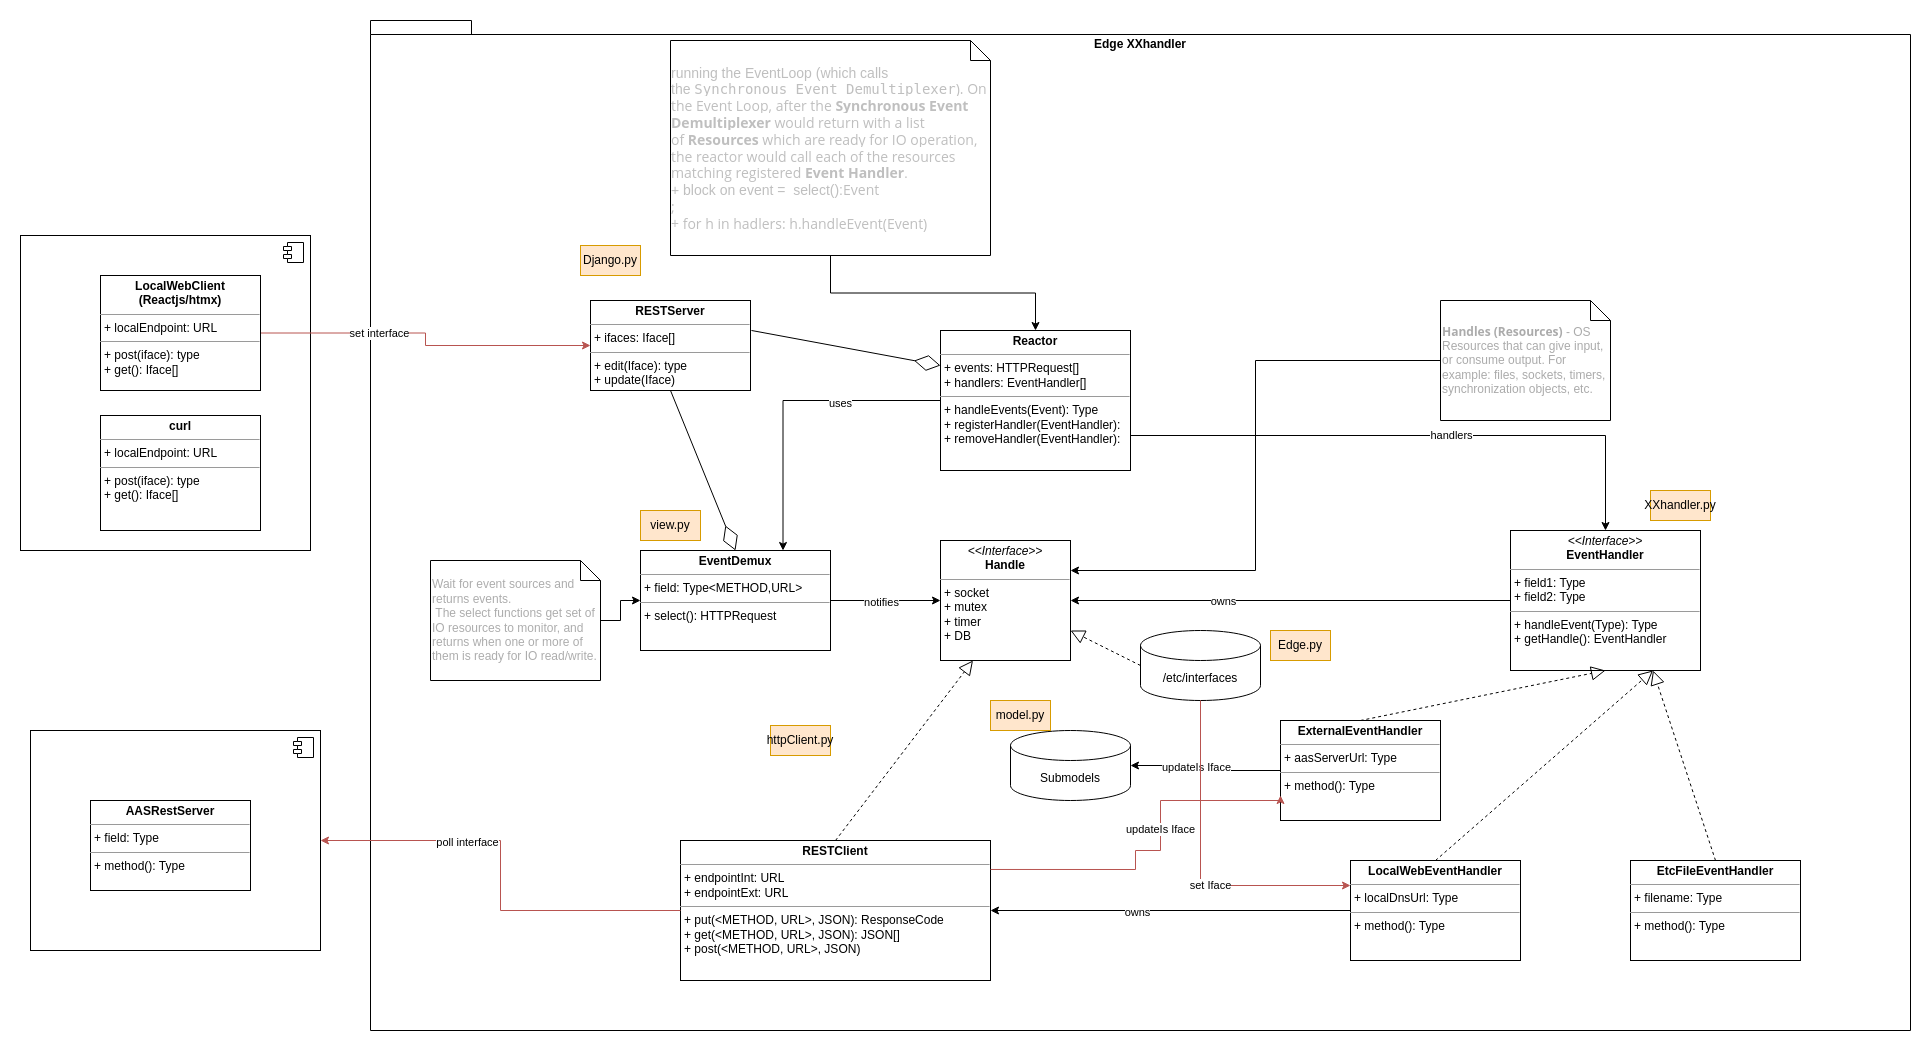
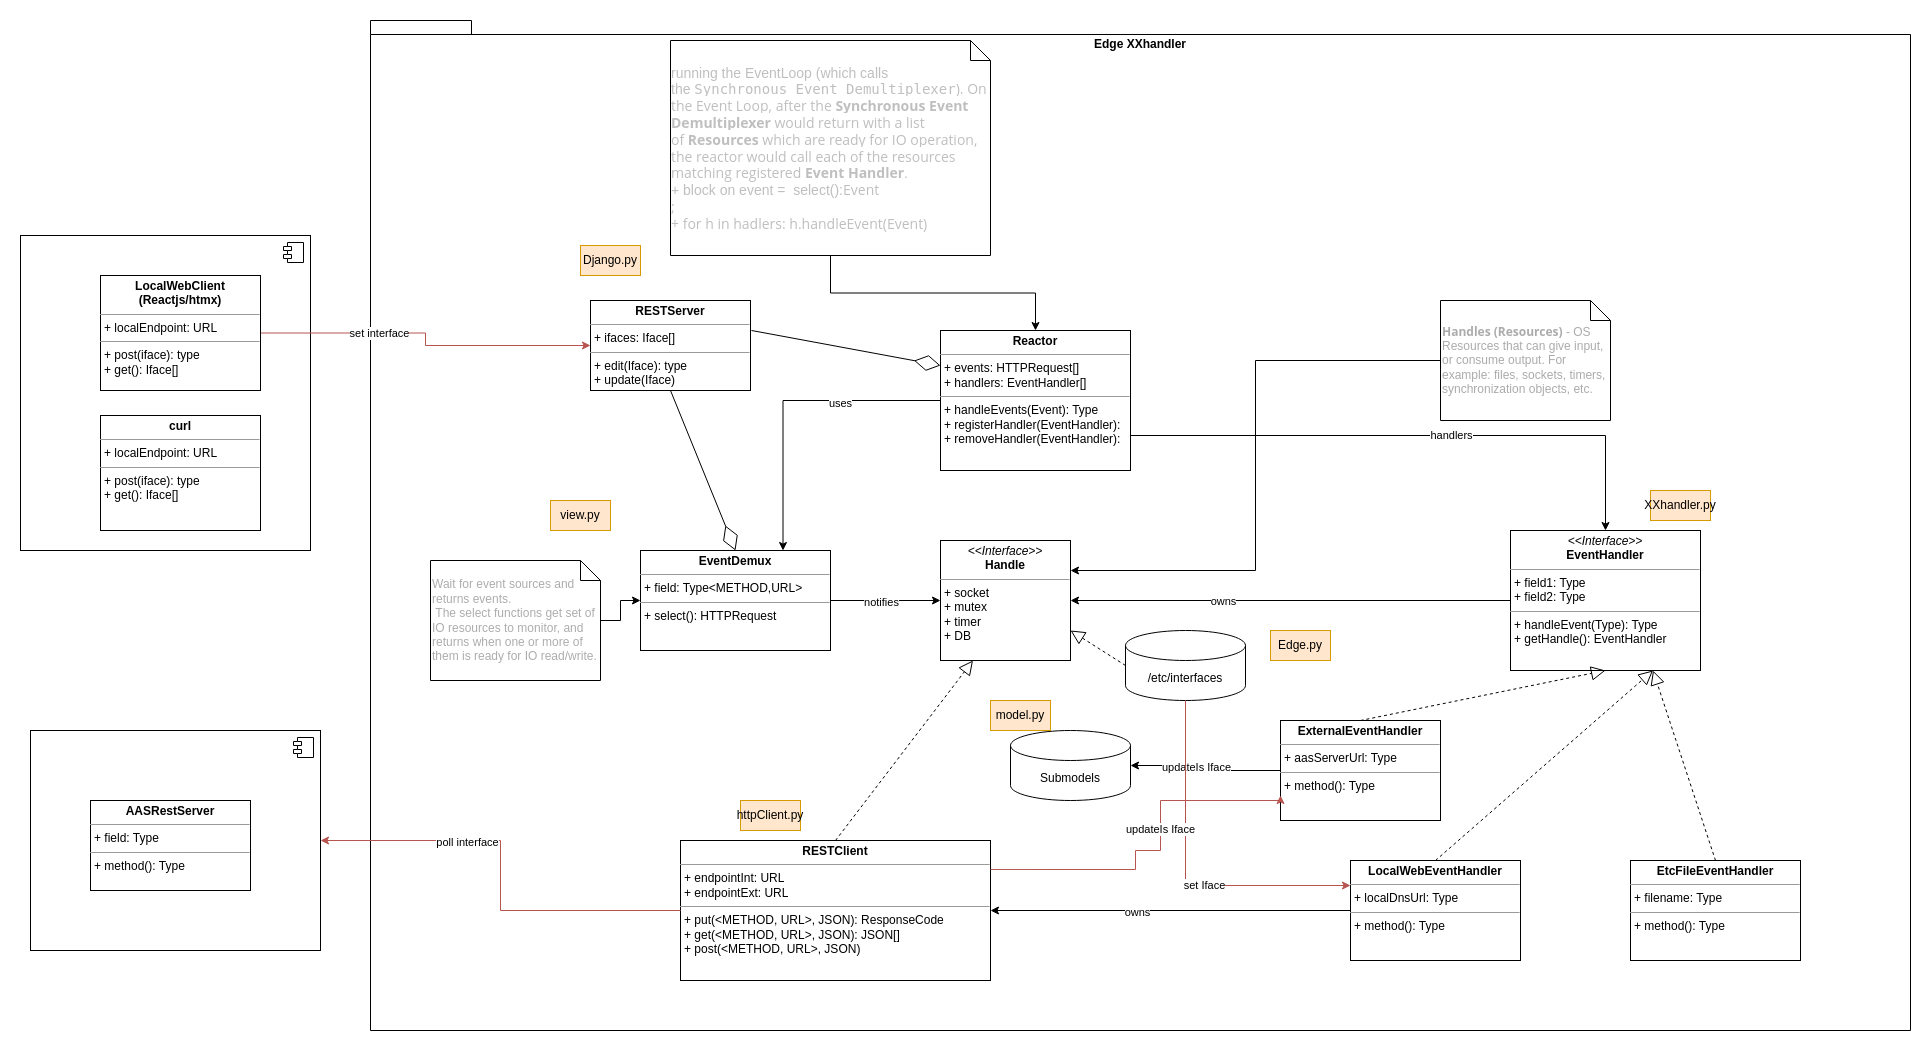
node "view.py": moved (671, 526) -> (581, 516)
node "/etc/interfaces": moved (1201, 666) -> (1186, 666)
node "httpClient.py": moved (801, 741) -> (771, 816)
